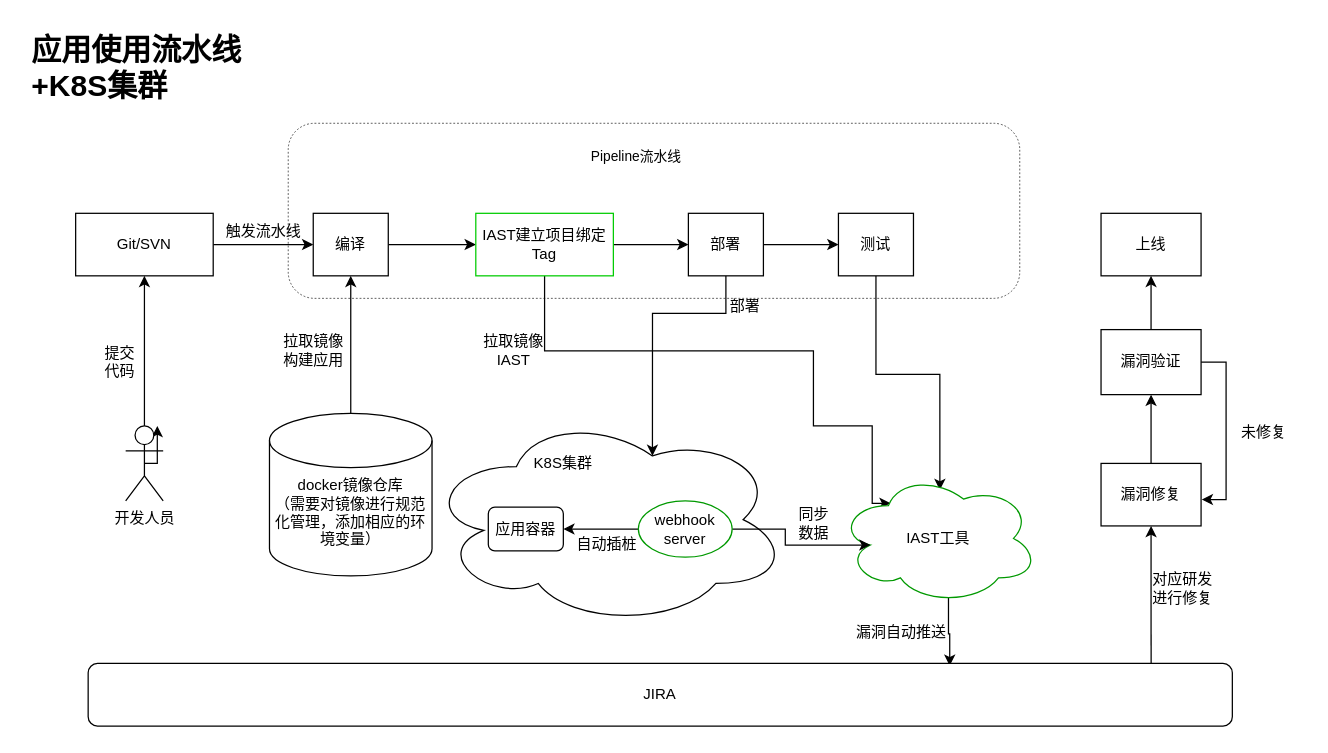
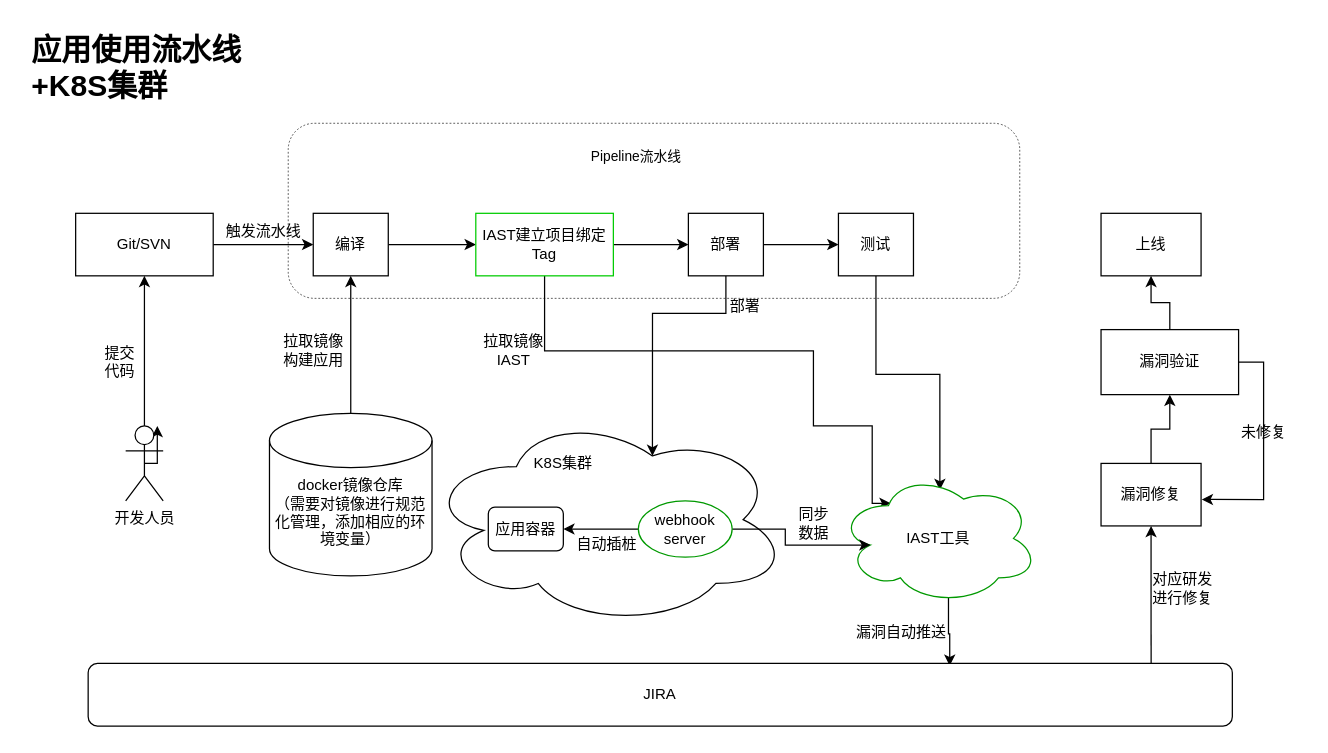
node "漏洞验证": size 100x65 -> 138x65
